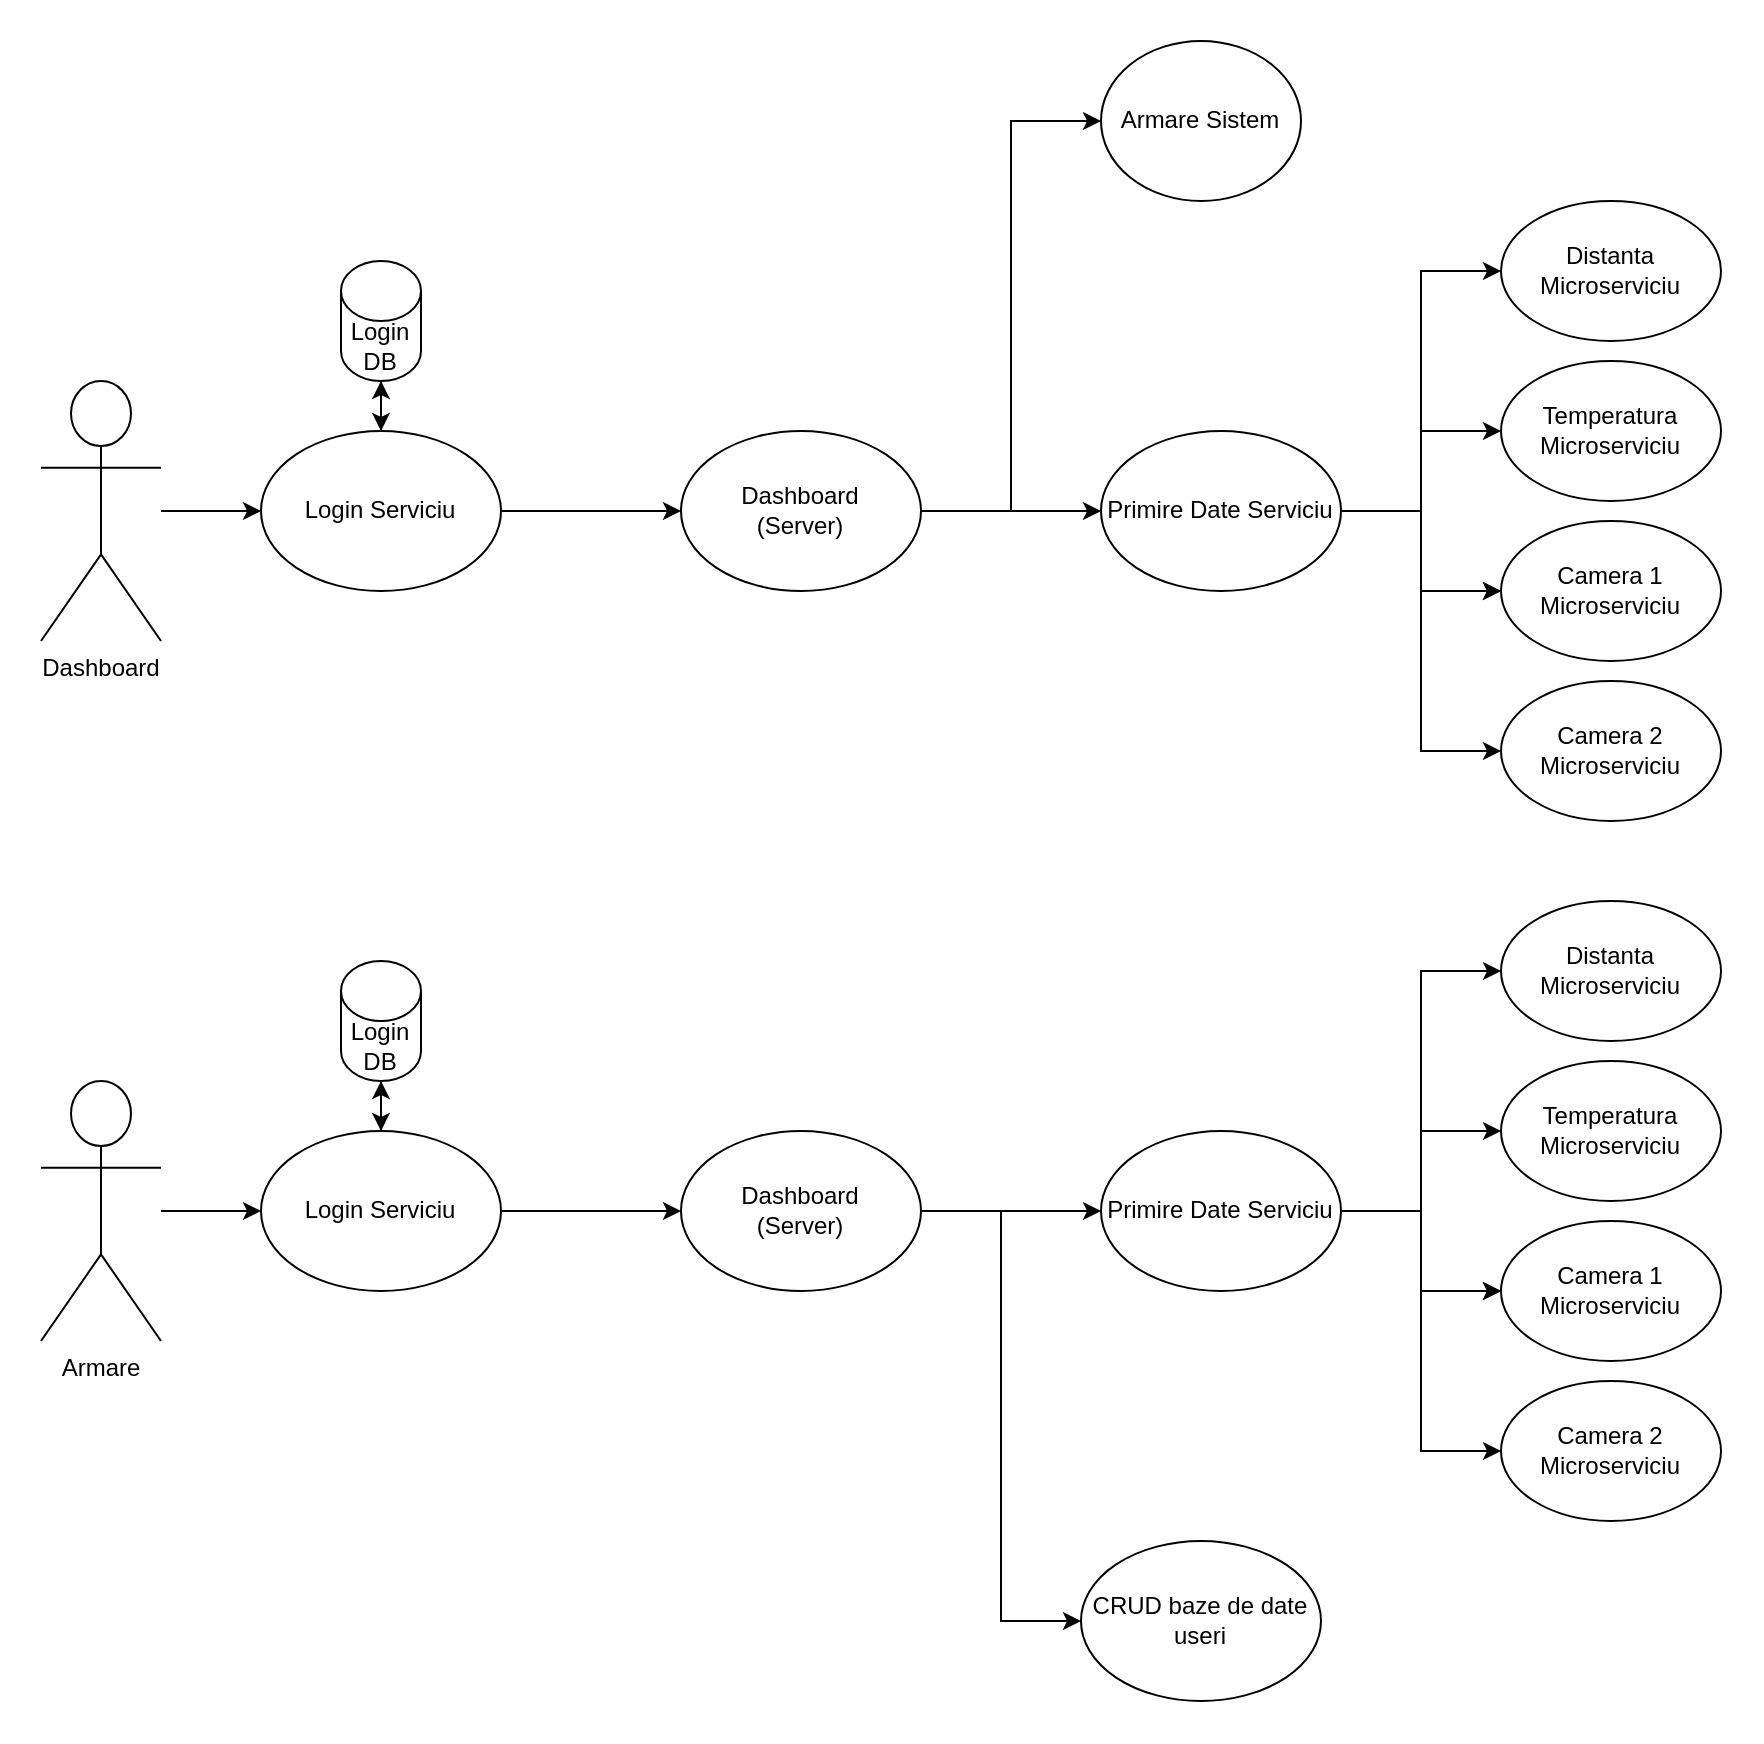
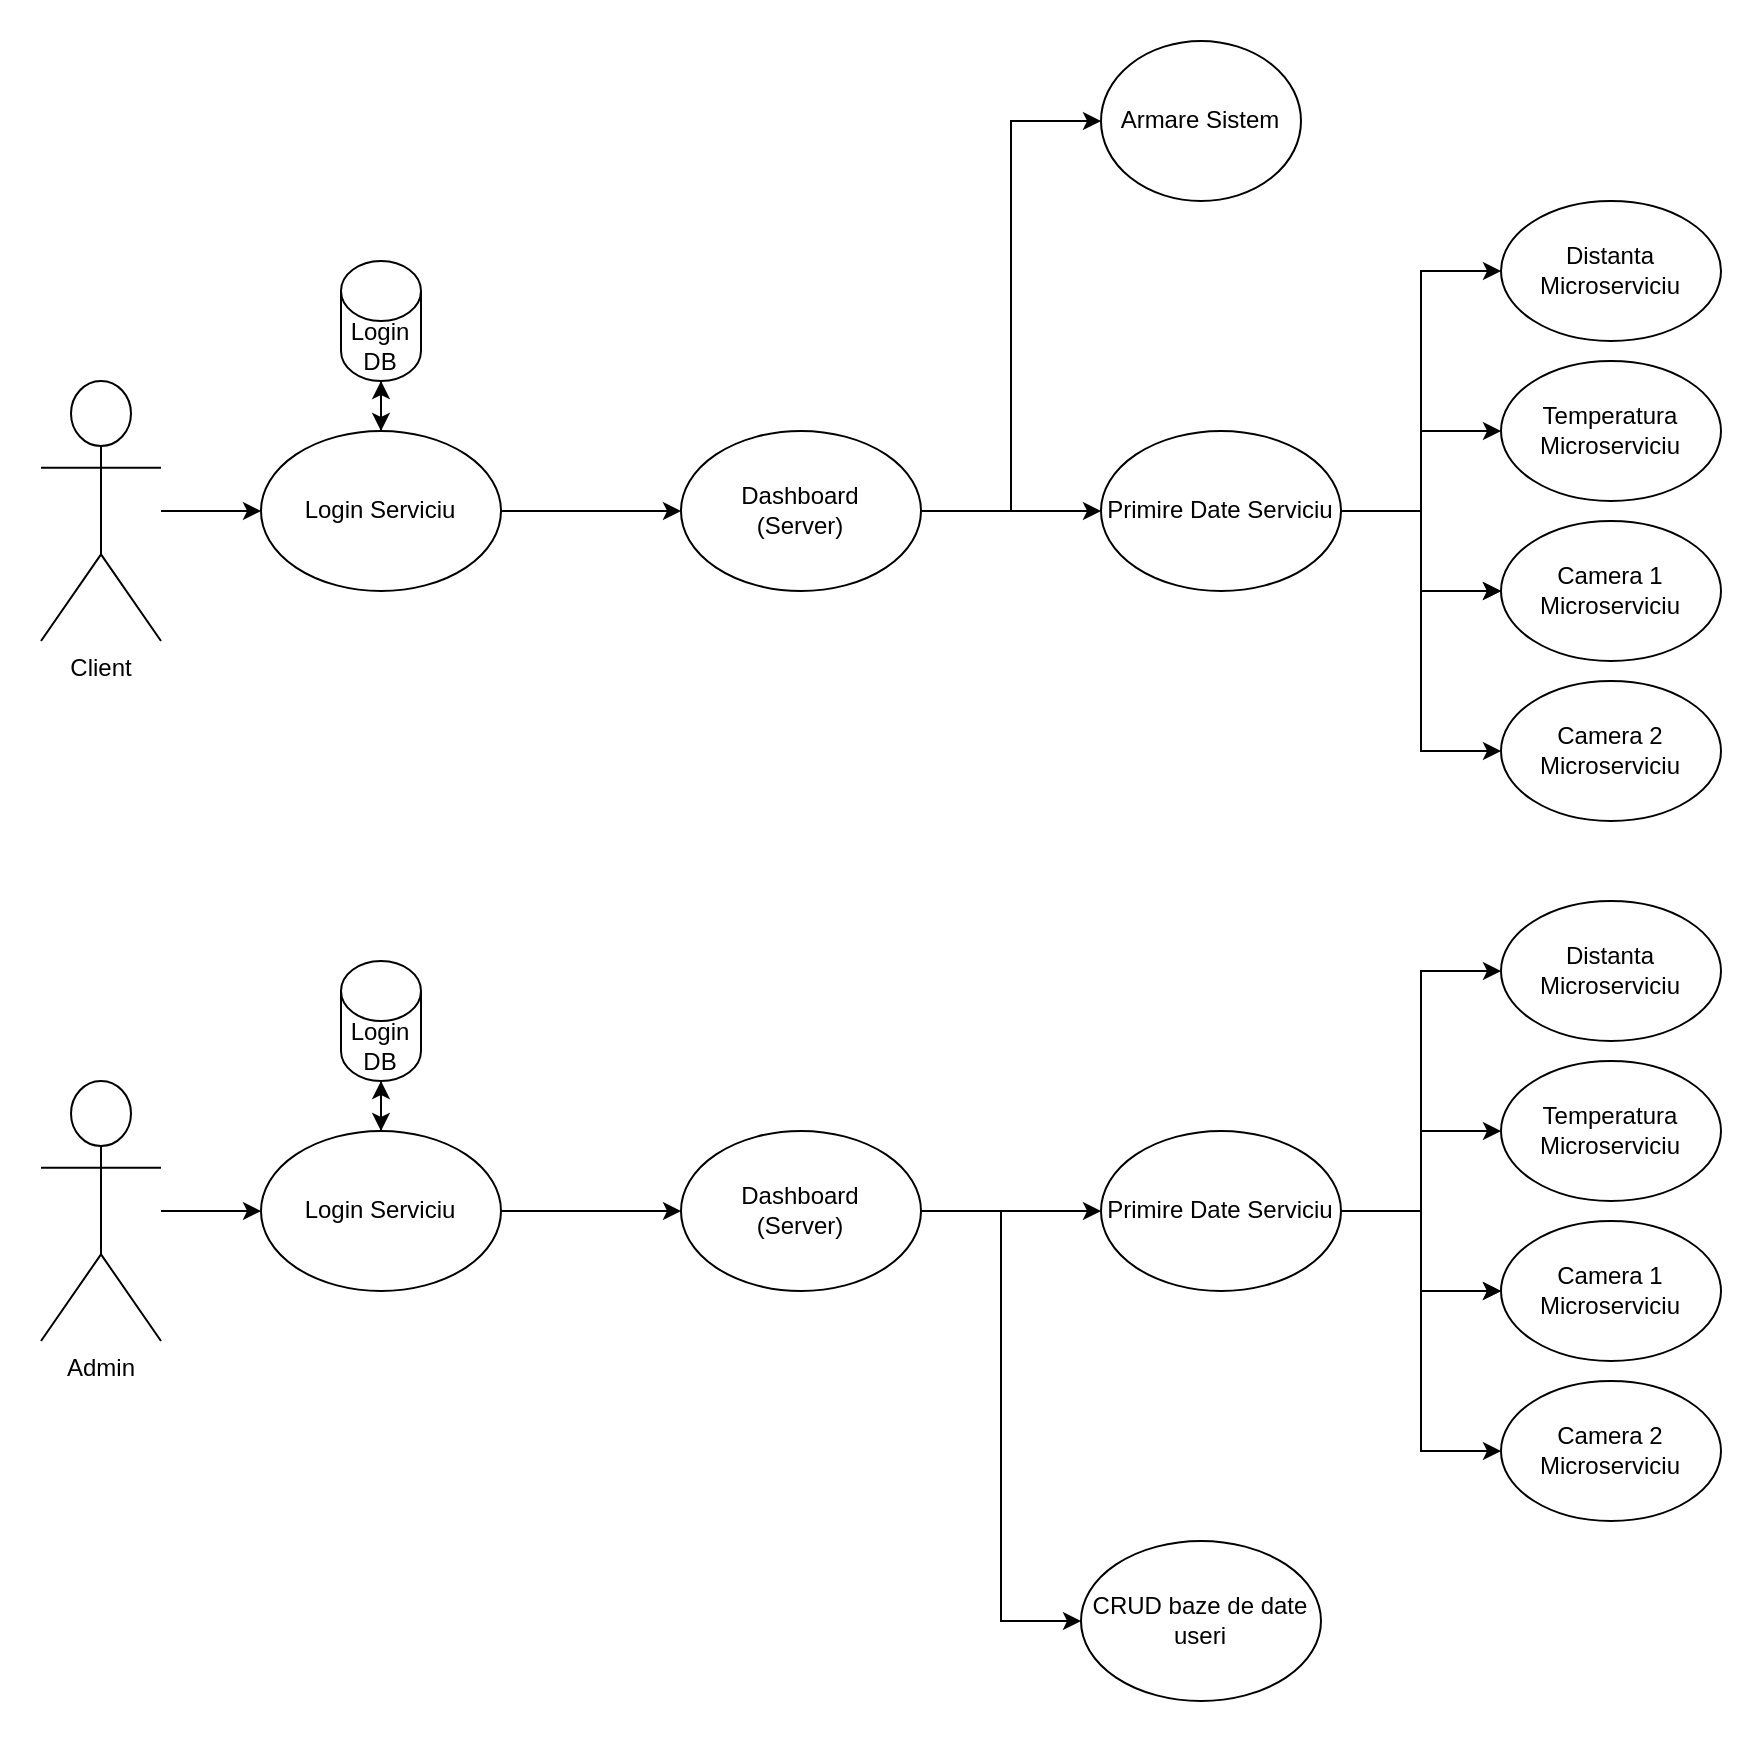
node "Dashboard": label "Dashboard" -> "Client"
node "Armare": label "Armare" -> "Admin"
